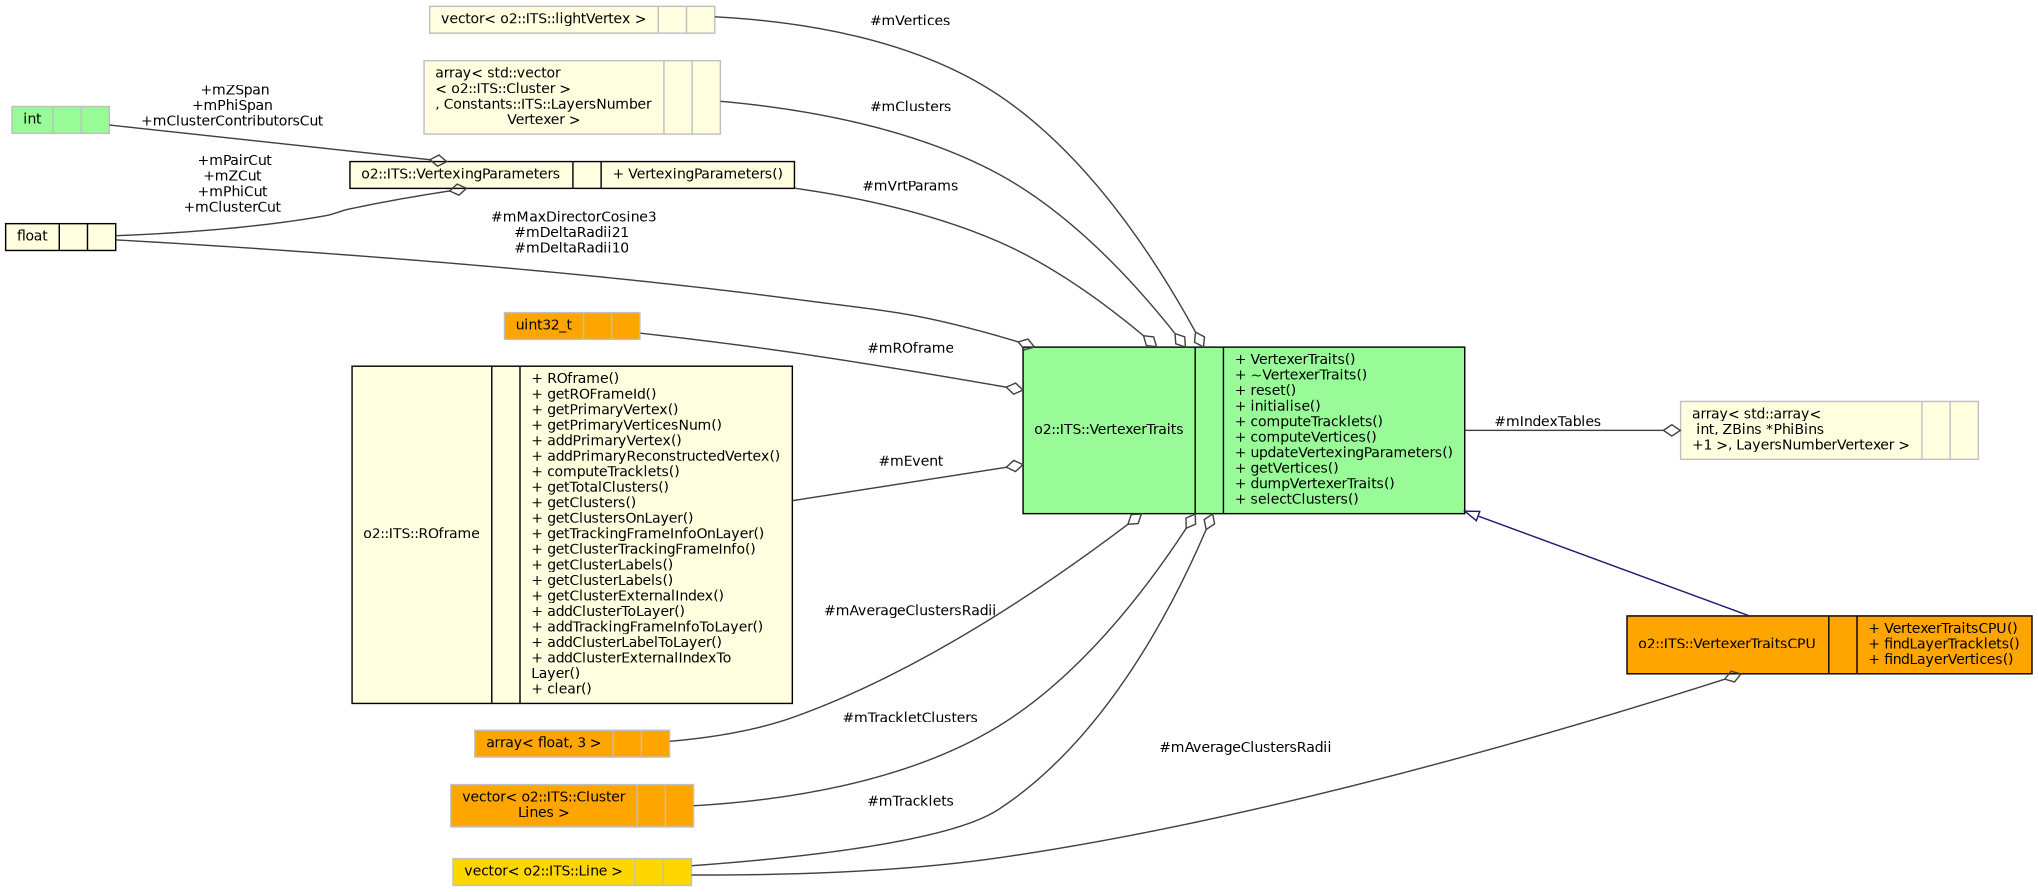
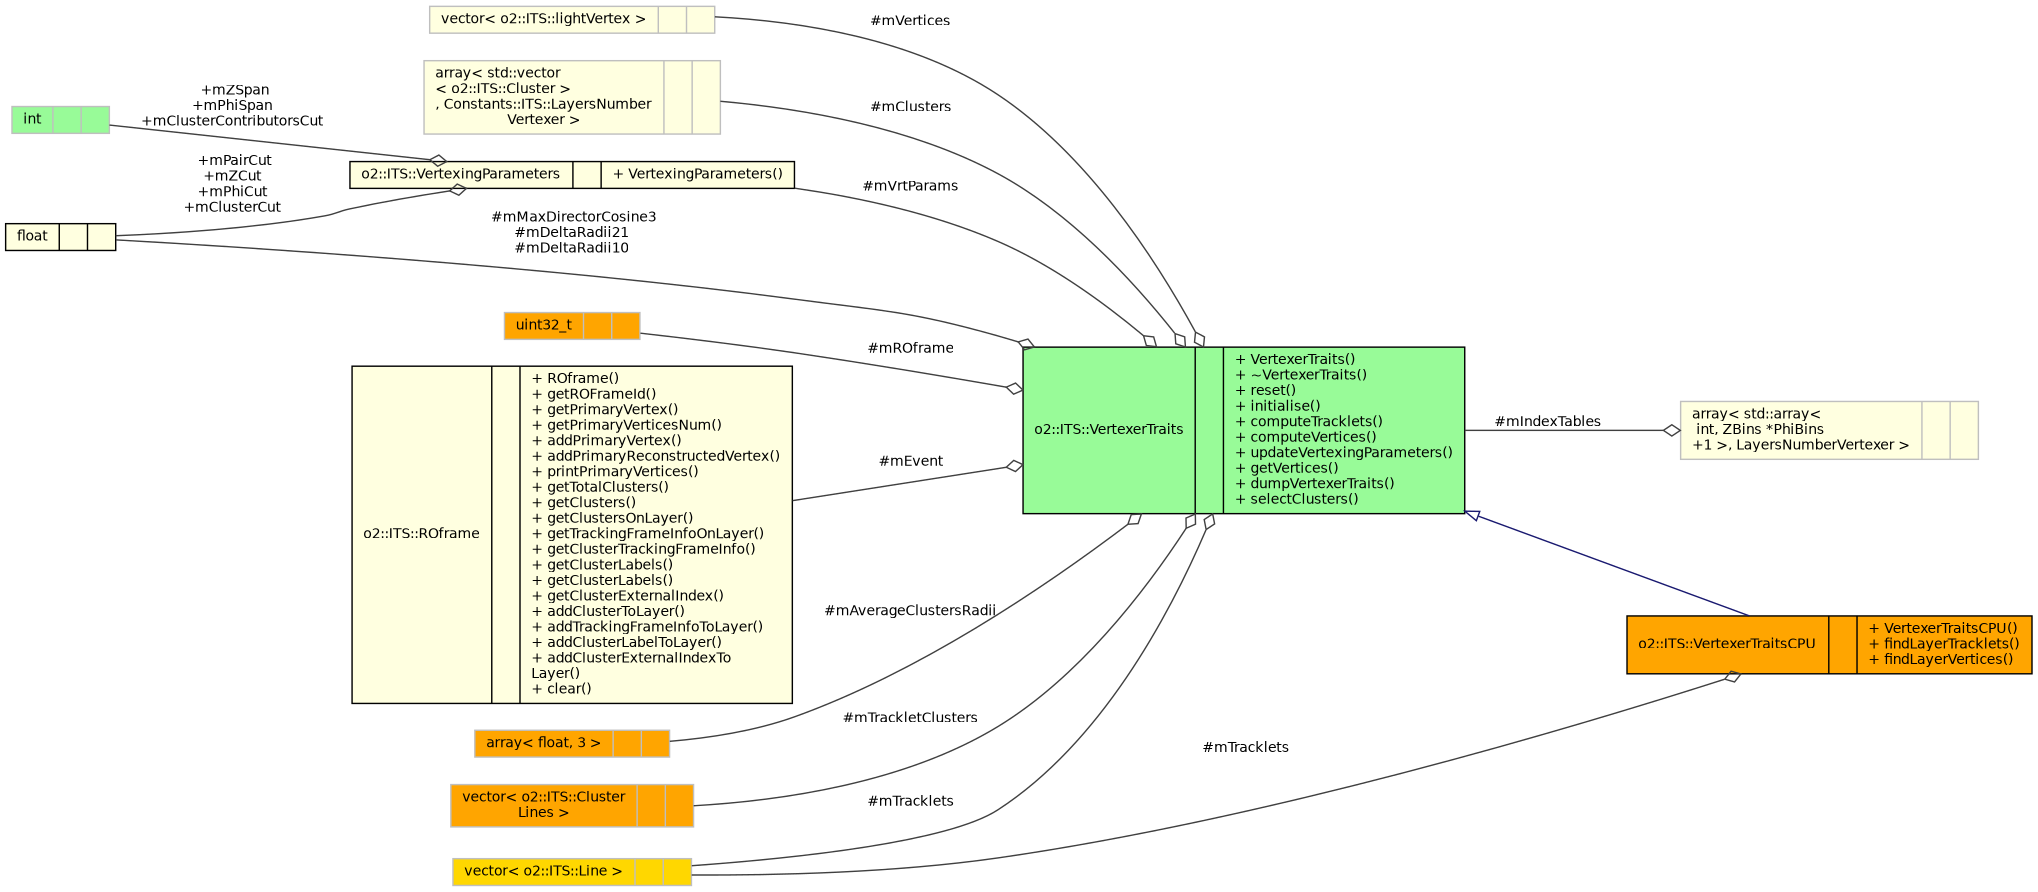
node "o2::ITS::ROframe": text "+ computeTracklets()" -> "+ printPrimaryVertices()"
edge "vector< o2::ITS::Line >" -> "o2::ITS::VertexerTraitsCPU": label " #mAverageClustersRadii" -> " #mTracklets"
